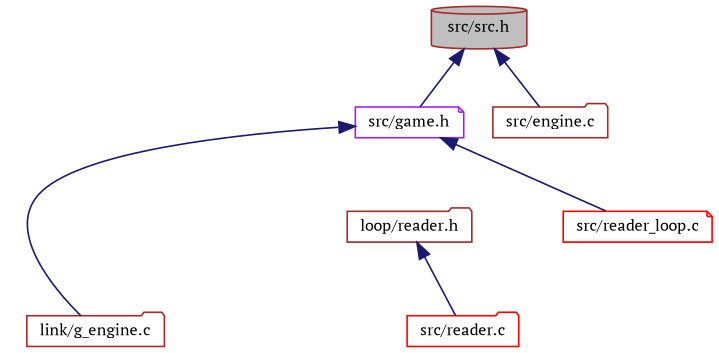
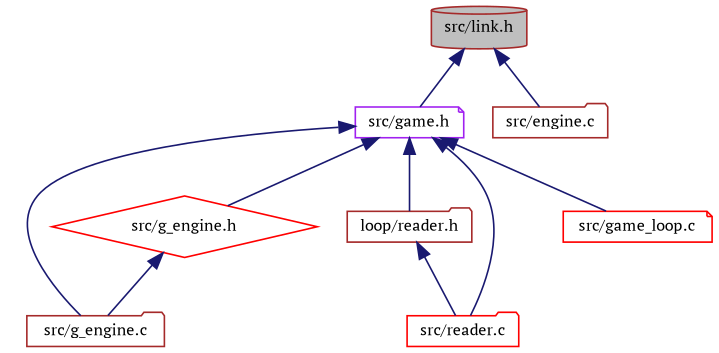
node "src/src.h": label "src/src.h" -> "src/link.h"
edge "loop/reader.h" -> "src/game.h": added
edge "src/reader.c" -> "src/game.h": added
node "src/g_engine.h": added
node "src/reader_loop.c": label "src/reader_loop.c" -> "src/game_loop.c"
node "link/g_engine.c": label "link/g_engine.c" -> "src/g_engine.c"
